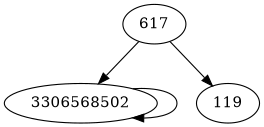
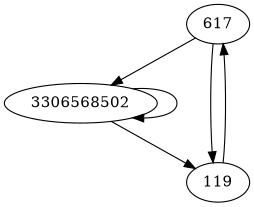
edge "119" -> "617": added
edge "3306568502" -> "119": added
